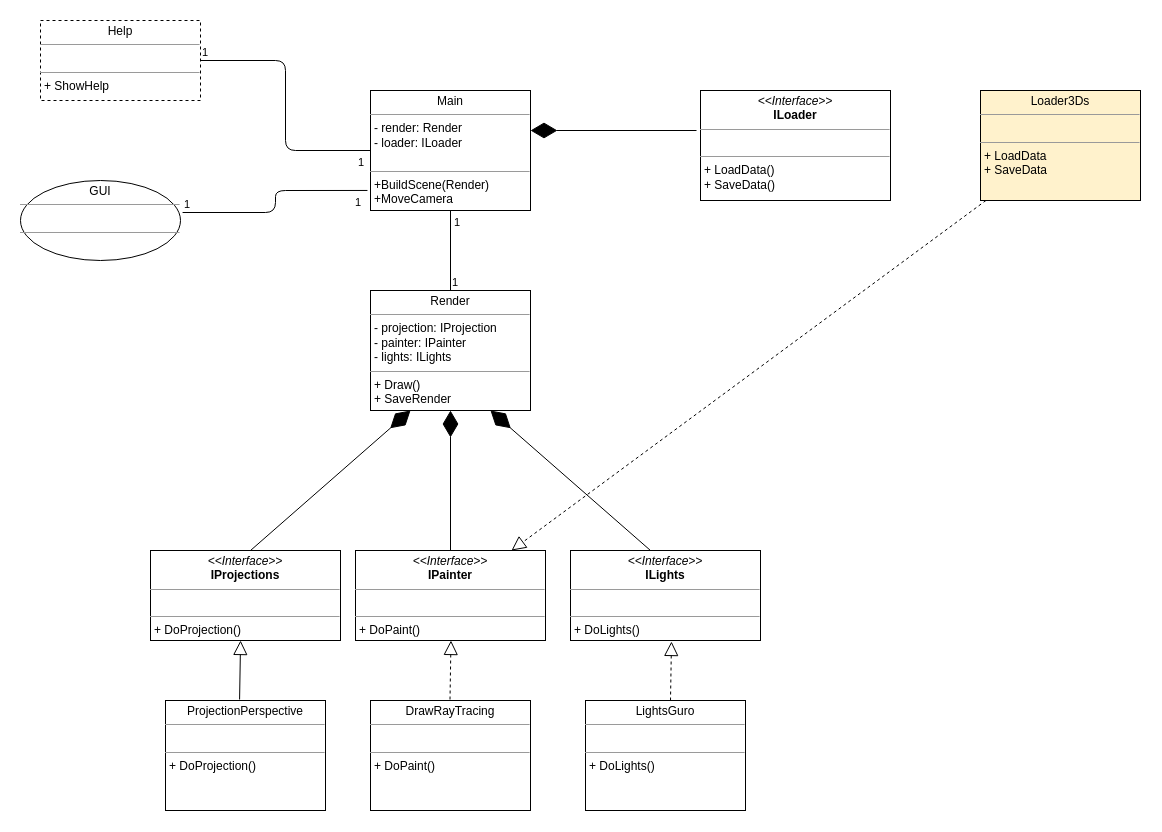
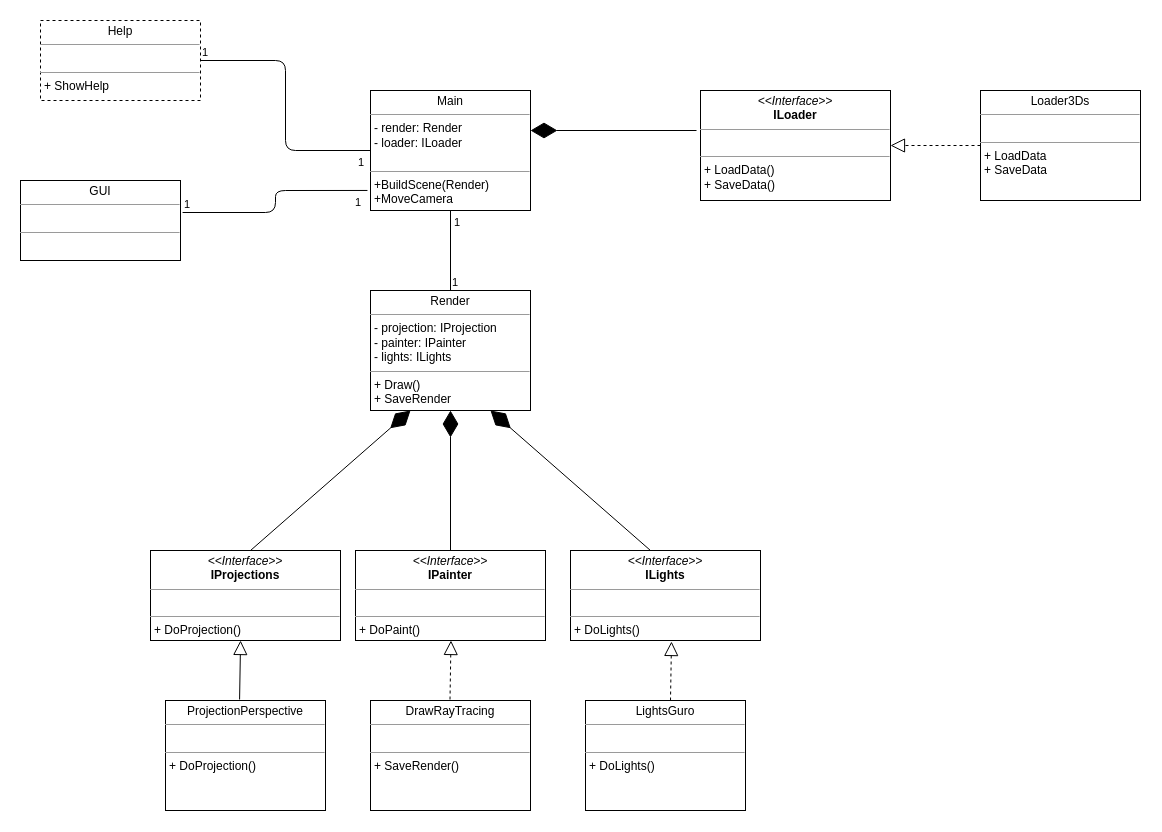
node "Loader3Ds + LoadData + SaveData": fillcolor #fff2cc -> #ffffff
node "GUI": shape ellipse -> rectangle
edge "Loader3Ds + LoadData + SaveData" -> "<<Interface>> IPainter + DoPaint()": now "Loader3Ds + LoadData + SaveData" -> "<<Interface>> ILoader + LoadData() + SaveData()"
node "DrawRayTracing + DoPaint()": label "DrawRayTracing + DoPaint()" -> "DrawRayTracing + SaveRender()"
